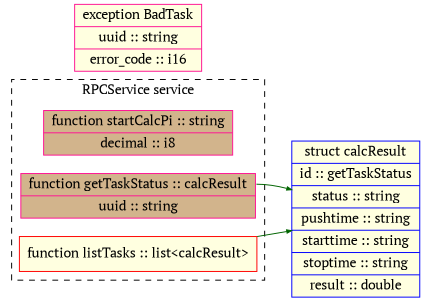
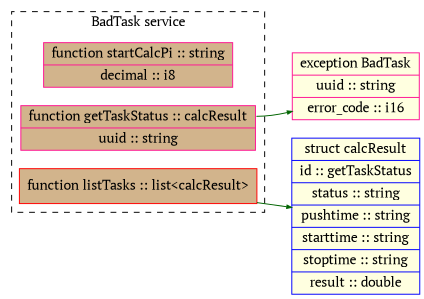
cluster "RPCService service": label "RPCService service" -> "BadTask service"
edge "function getTaskStatus :: calcResult" -> "struct calcResult": now "function getTaskStatus :: calcResult" -> "exception BadTask"
node "function listTasks :: list<calcResult>": fillcolor lightyellow -> tan
